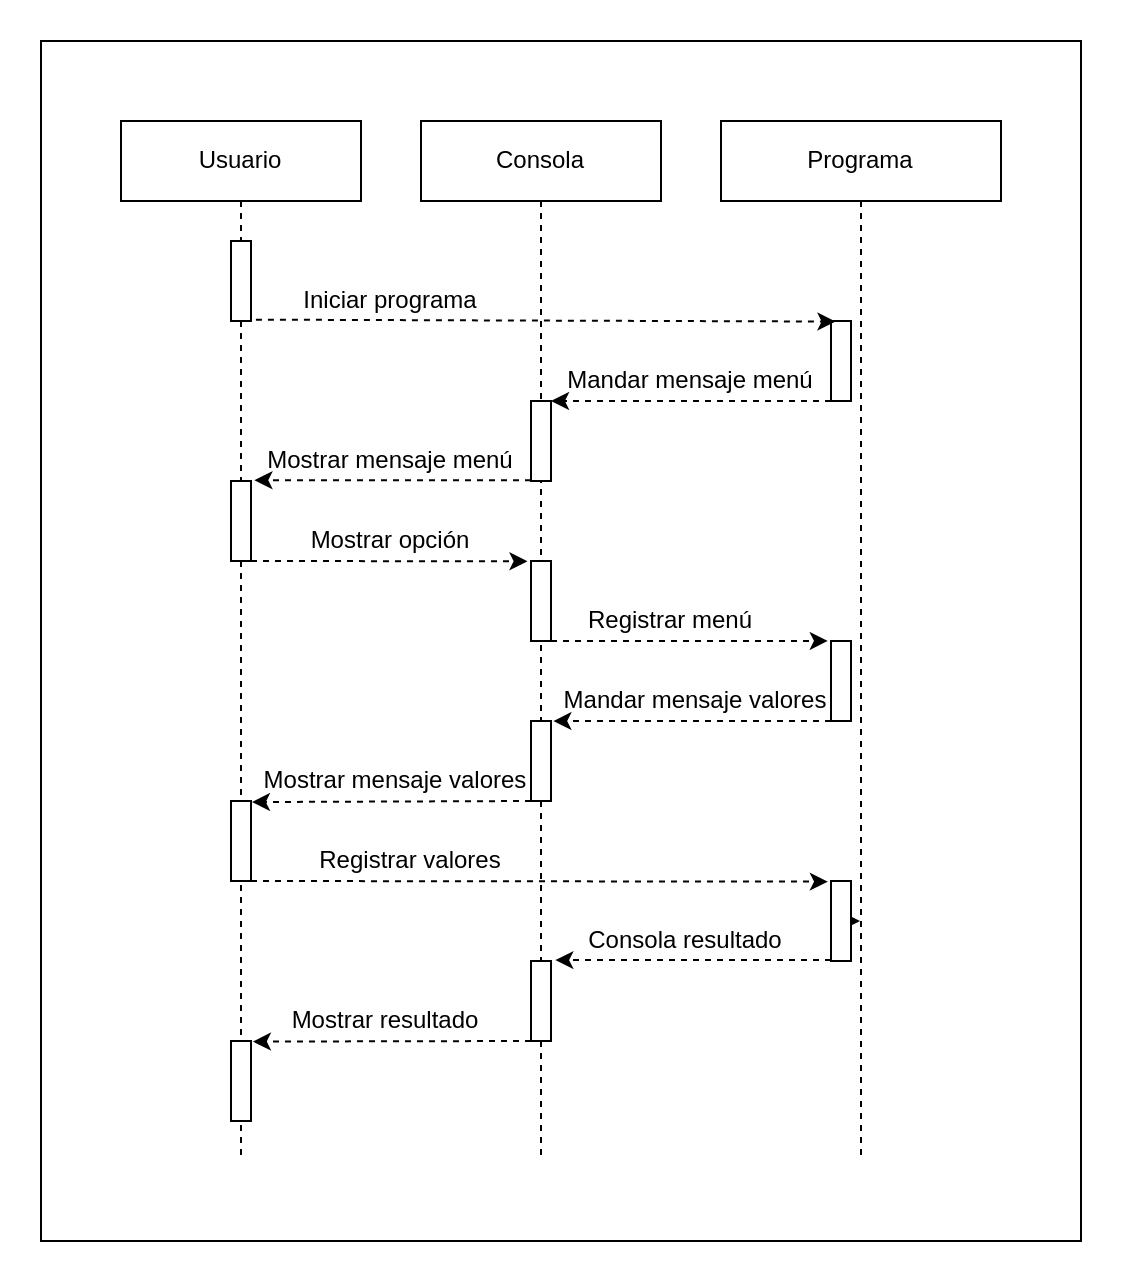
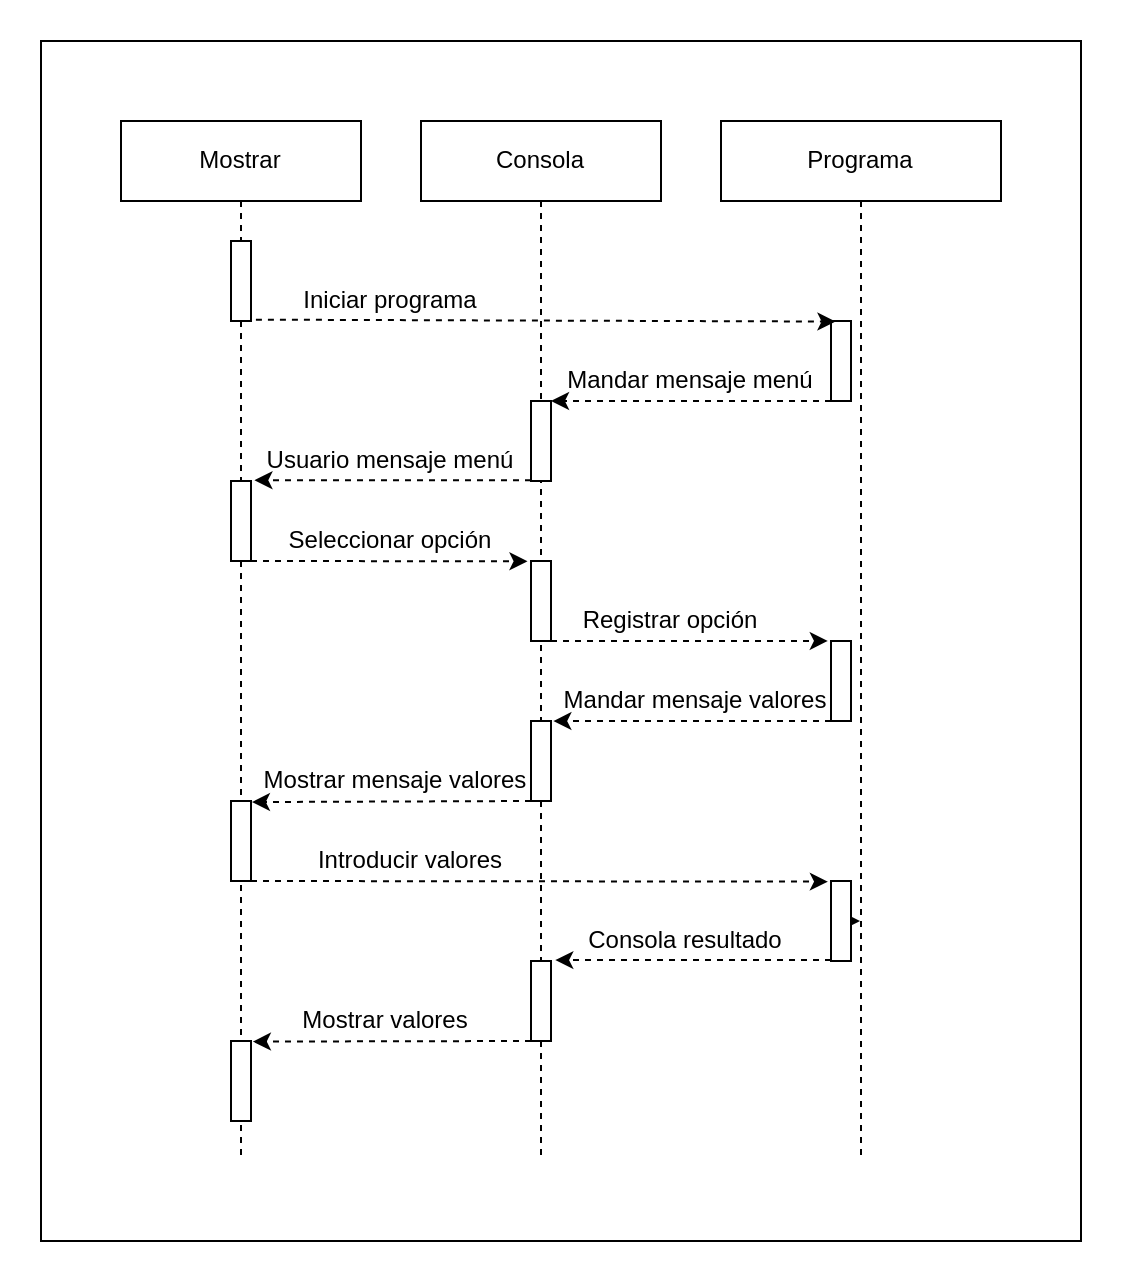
node "Usuario": label "Usuario" -> "Mostrar"
node "Mostrar mensaje menú": label "Mostrar mensaje menú" -> "Usuario mensaje menú"
node "Mostrar opción": label "Mostrar opción" -> "Seleccionar opción"
node "Registrar menú": label "Registrar menú" -> "Registrar opción"
node "Registrar valores": label "Registrar valores" -> "Introducir valores"
node "Mostrar resultado": label "Mostrar resultado" -> "Mostrar valores"
